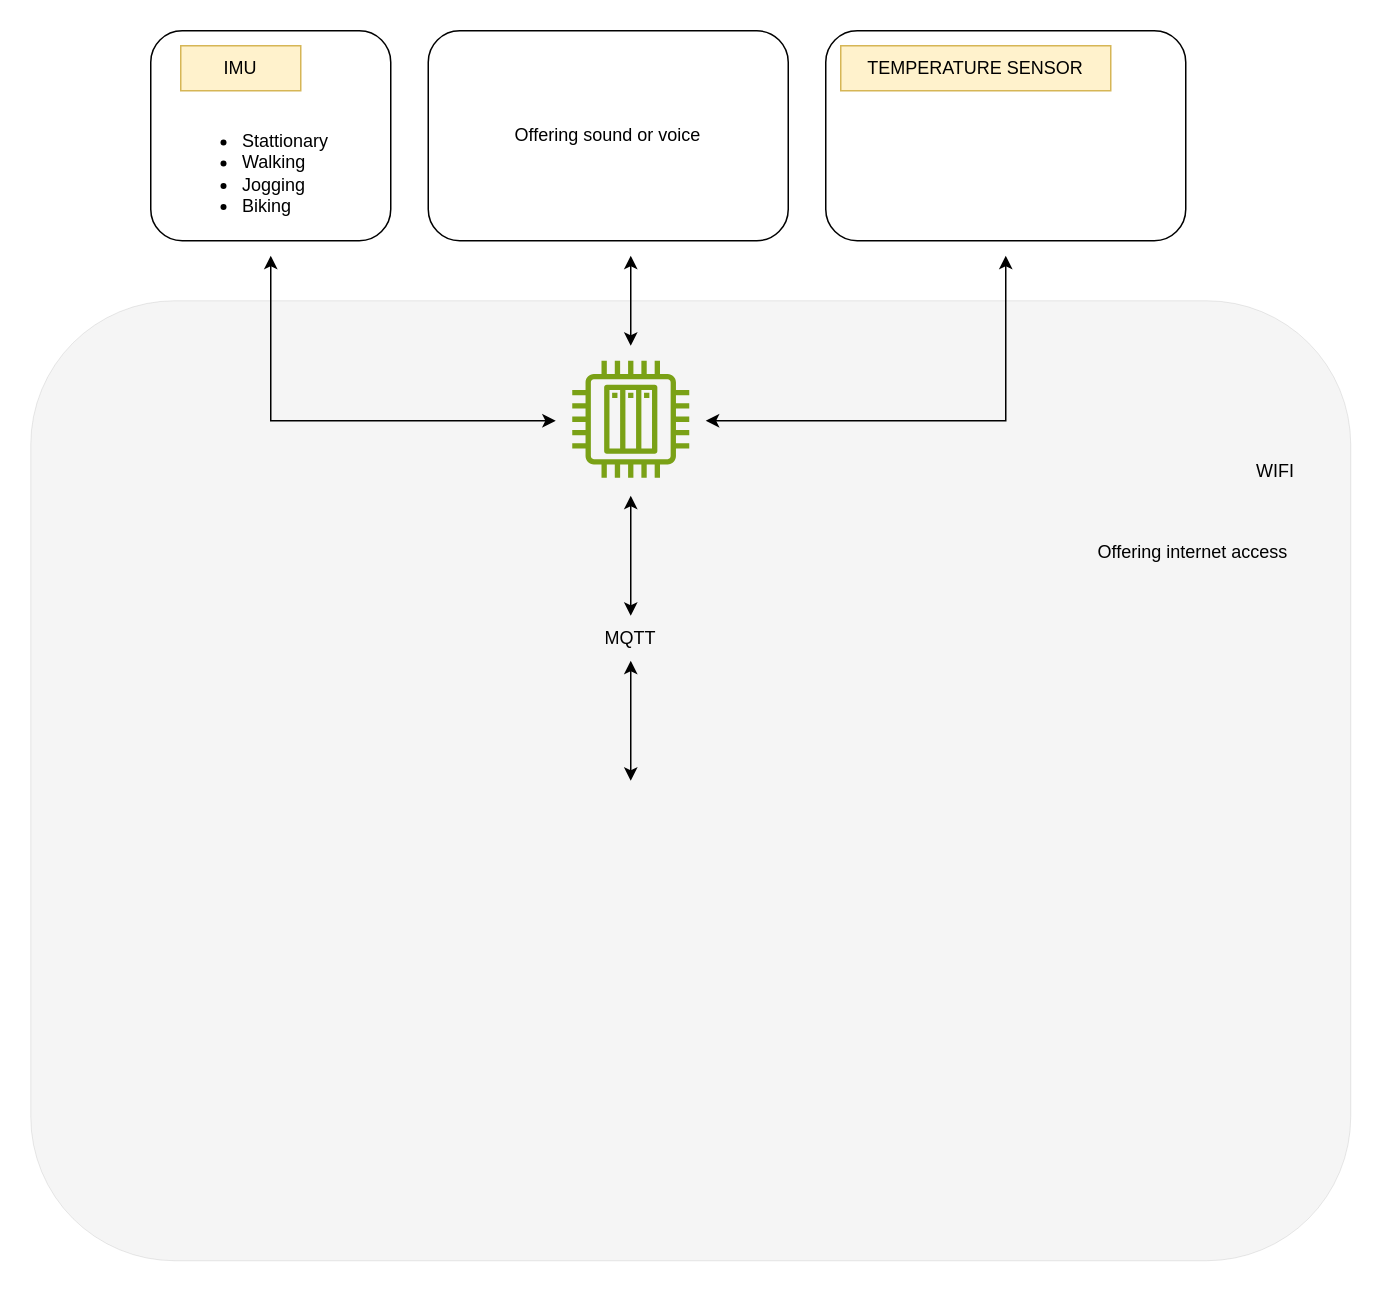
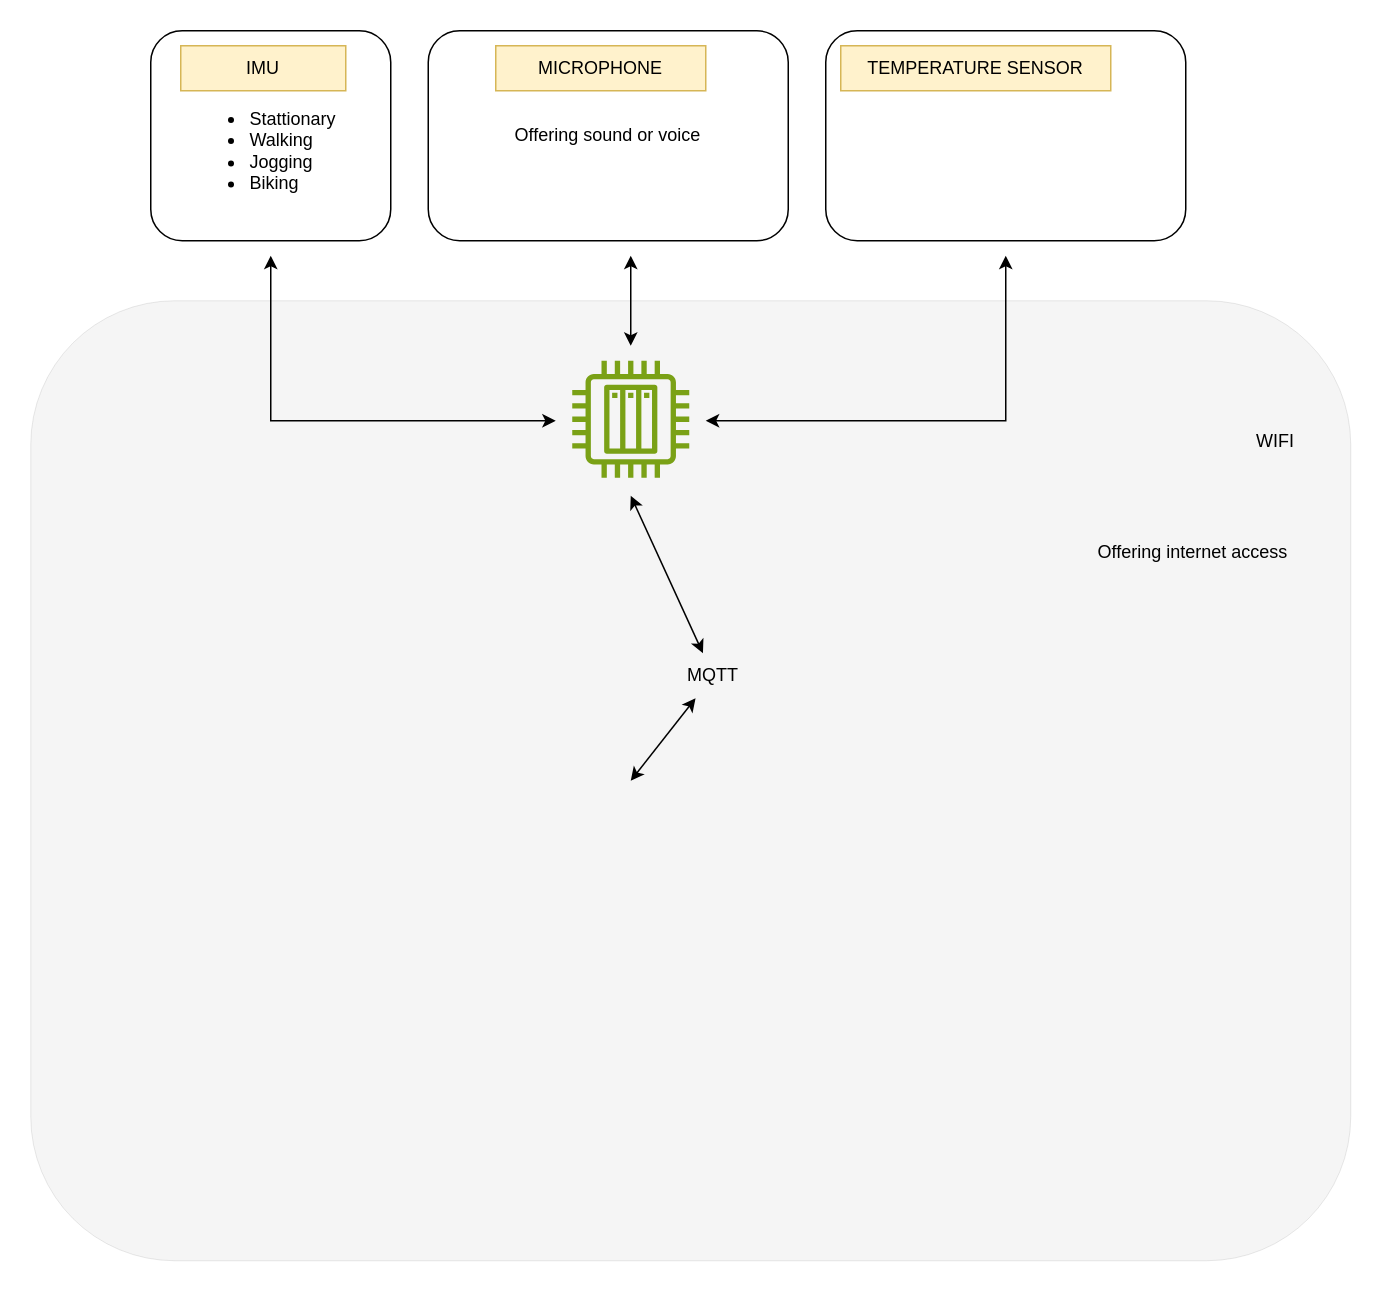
node "IMU": size 120x45 -> 165x45
node "MICROPHONE": added
node "Stattionary Walking Jogging Biking": moved (256, 173) -> (263, 151)
node "WIFI": moved (1276, 472) -> (1276, 442)
node "MQTT": moved (631, 638) -> (713, 676)
